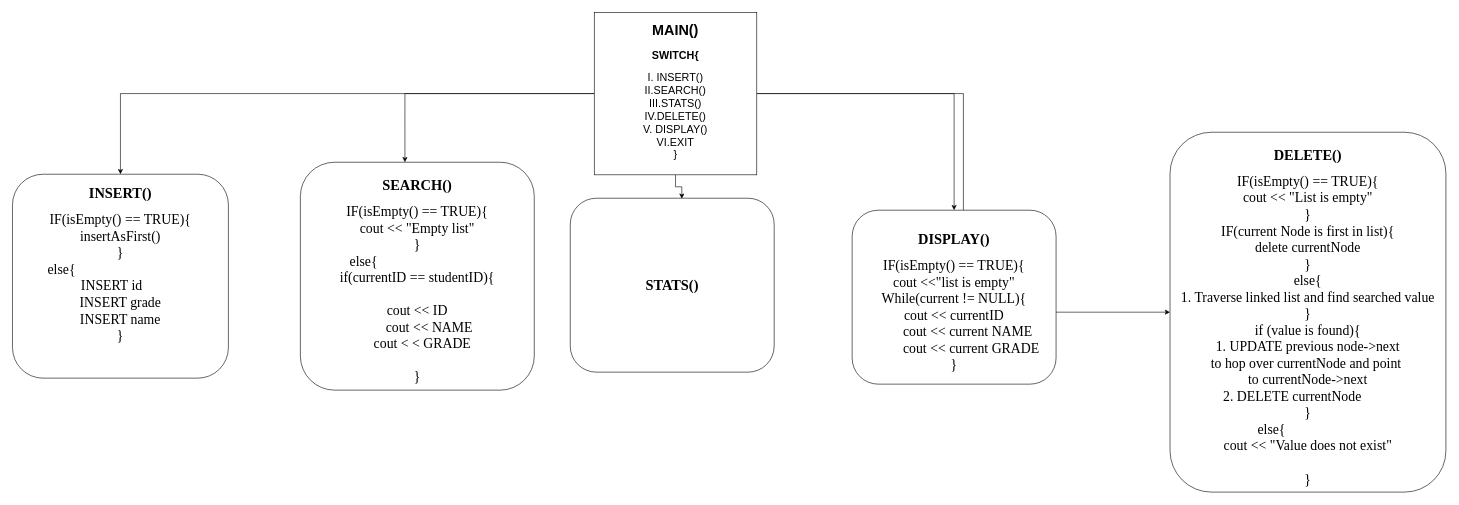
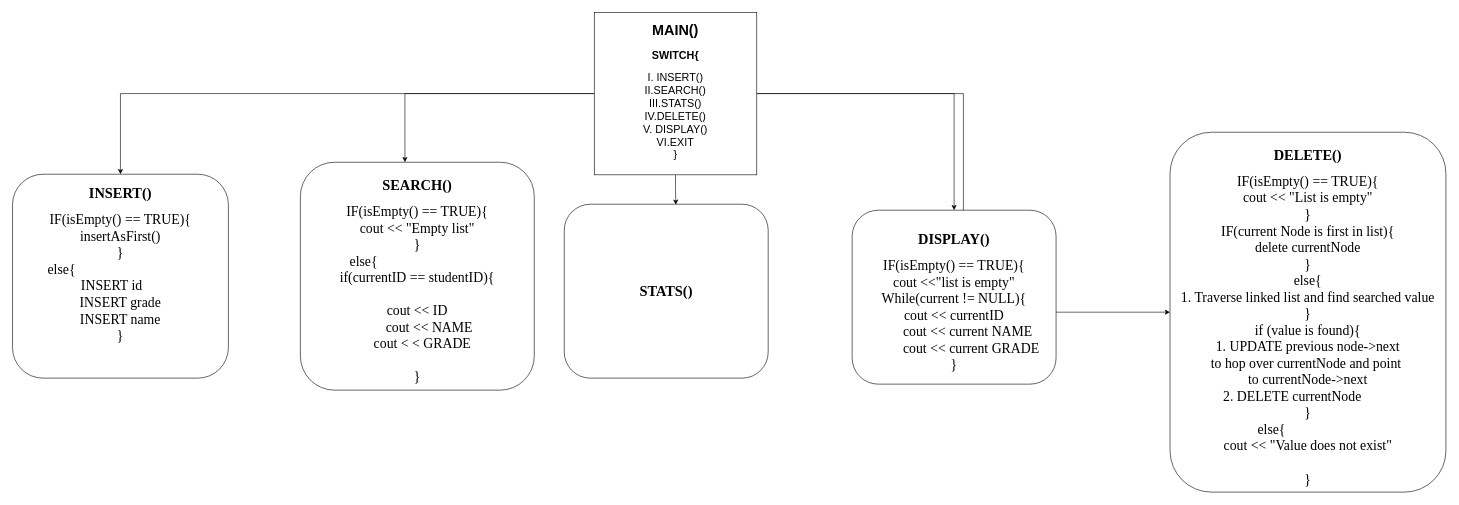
node "STATS()": moved (672, 285) -> (666, 291)
